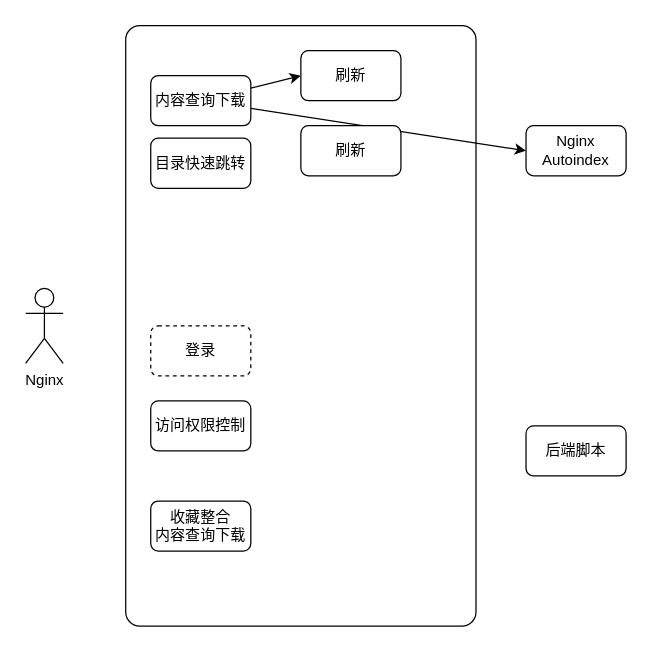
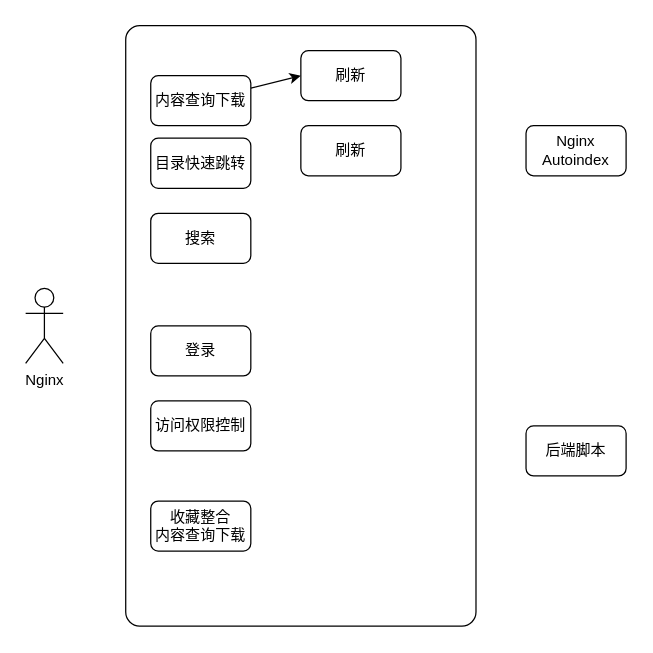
edge "内容查询下载" -> "Nginx Autoindex": removed
node "搜索": added
node "登录": style dashed -> solid
